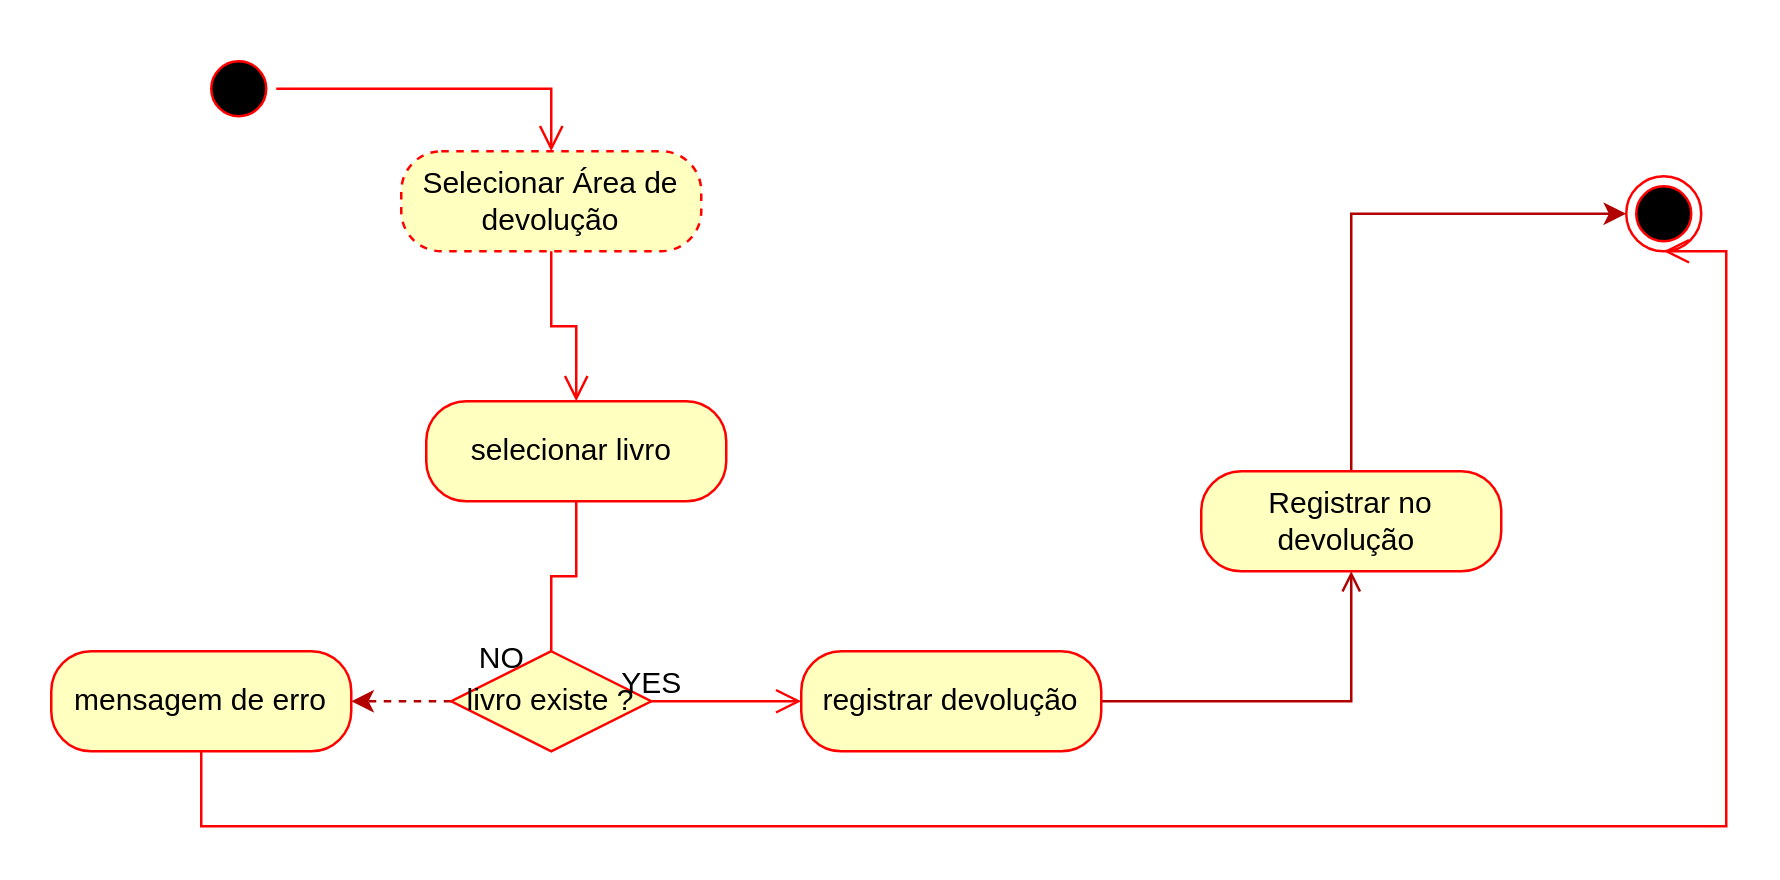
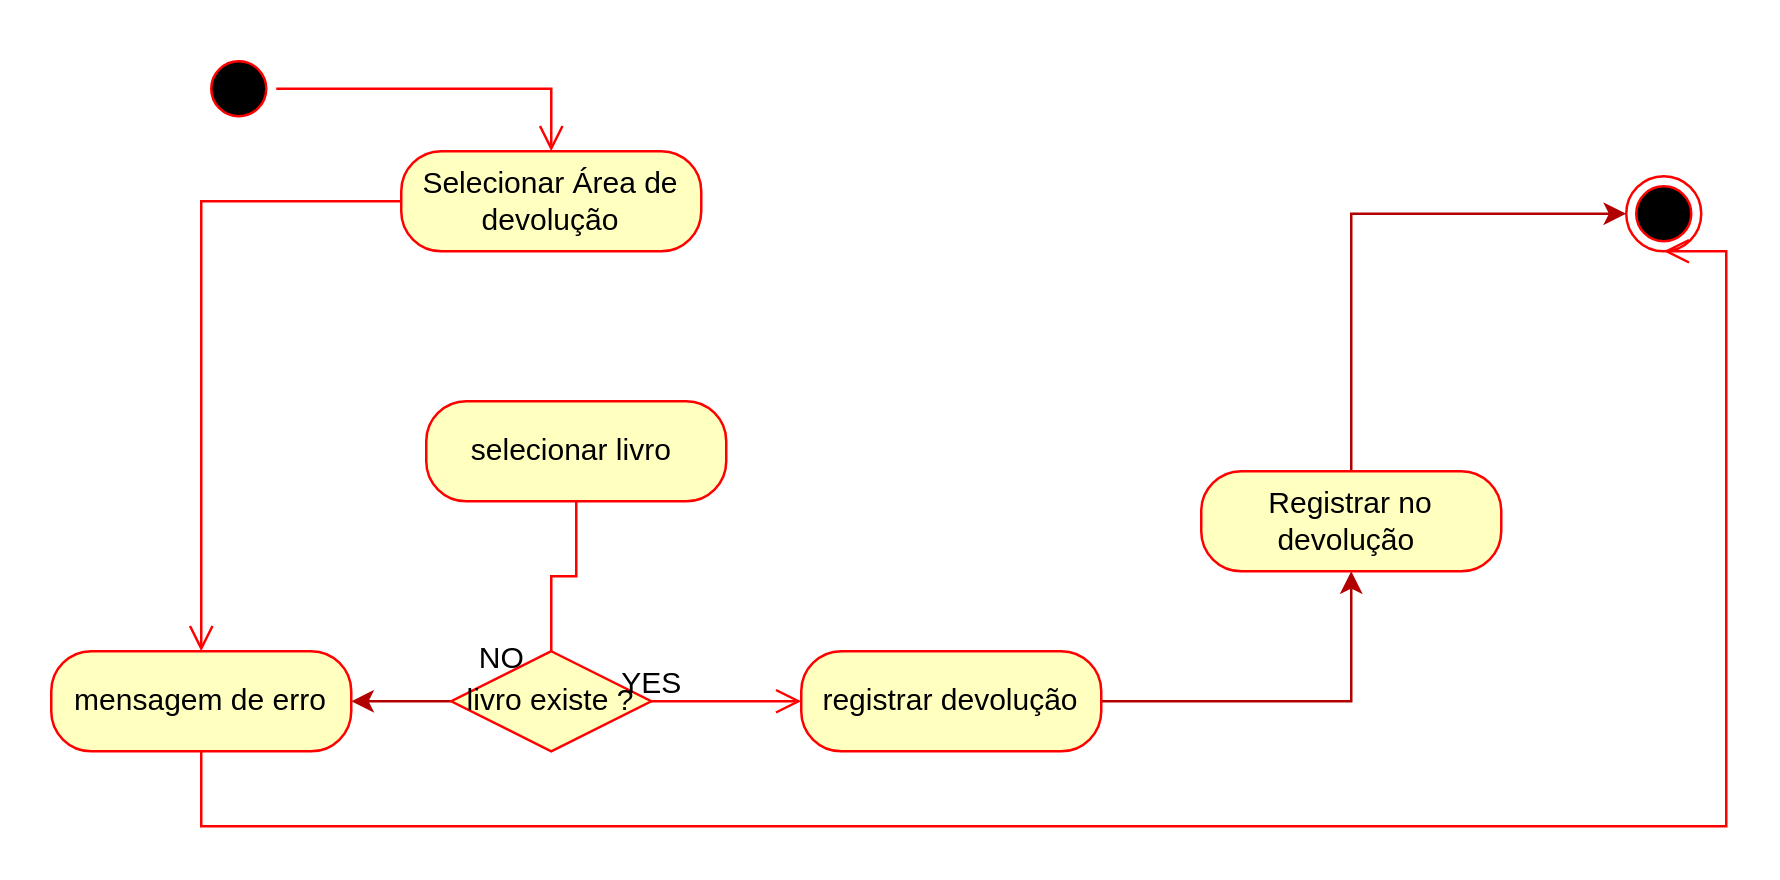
node "Selecionar Área de devolução": style dashed -> solid
edge "Selecionar Área de devolução" -> "selecionar livro": now "Selecionar Área de devolução" -> "mensagem de erro"
edge "registrar devolução" -> "Registrar no devolução": arrowhead open -> classic
edge "livro existe ?" -> "mensagem de erro": style dashed -> solid
